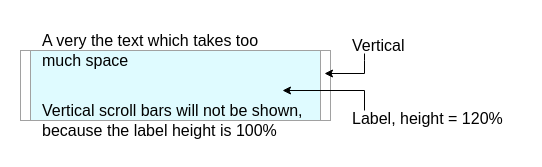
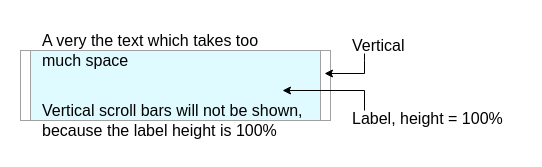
node "Label, height = 120%": label "Label, height = 120%" -> "Label, height = 100%"
